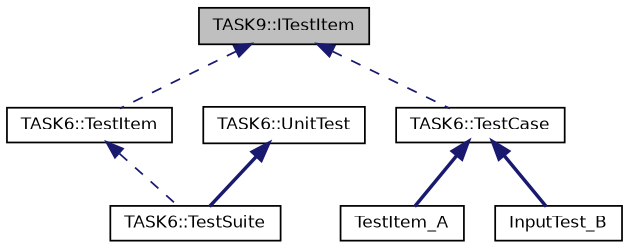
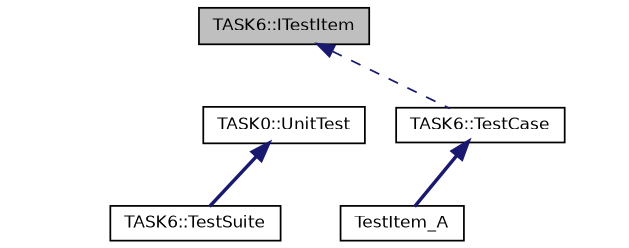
node "TASK9::ITestItem": label "TASK9::ITestItem" -> "TASK6::ITestItem"
node "TASK6::TestItem": removed
node "TASK6::UnitTest": label "TASK6::UnitTest" -> "TASK0::UnitTest"
node "InputTest_B": removed
